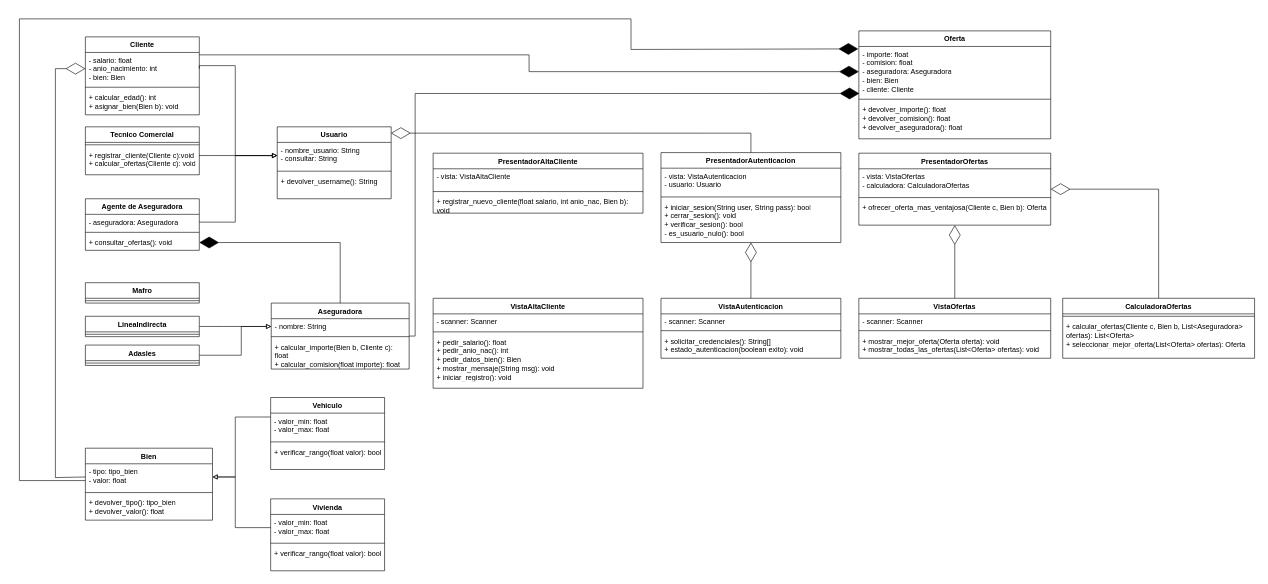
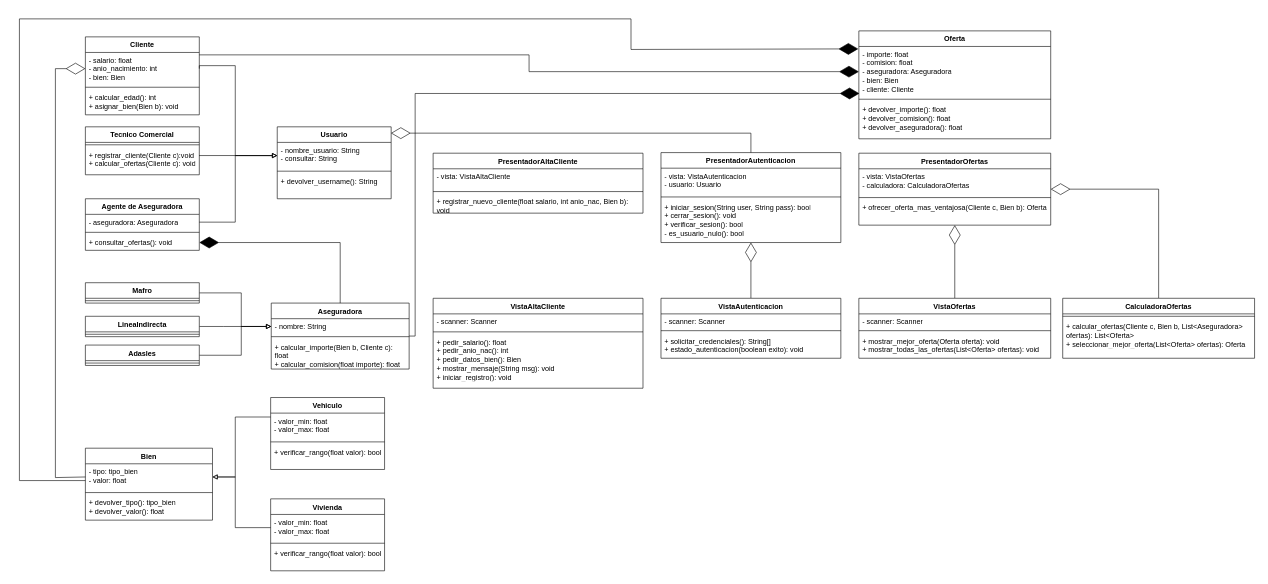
edge "Mafro" -> "- nombre: String": added
